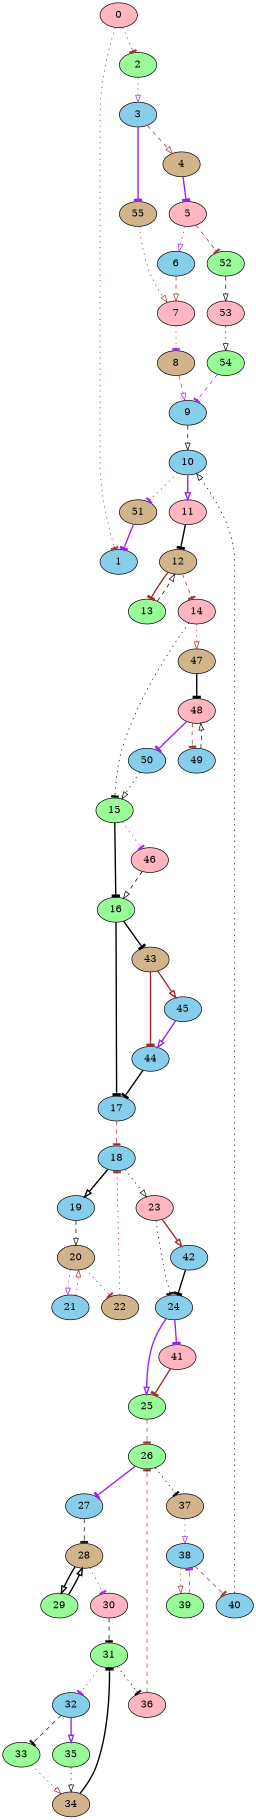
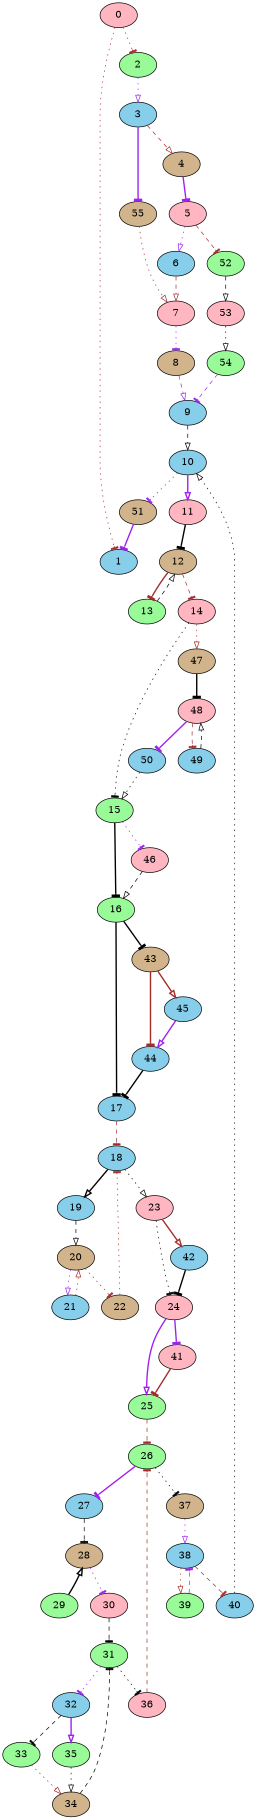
node "24": fillcolor skyblue -> lightpink
edge "28" -> "29": removed
edge "34" -> "31": style bold -> dashed
